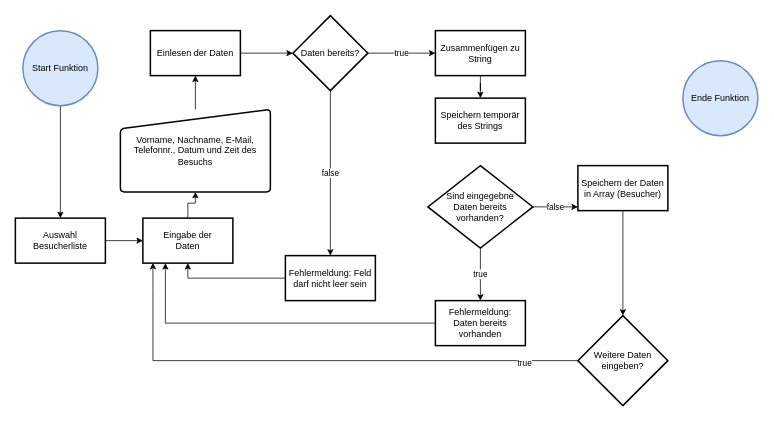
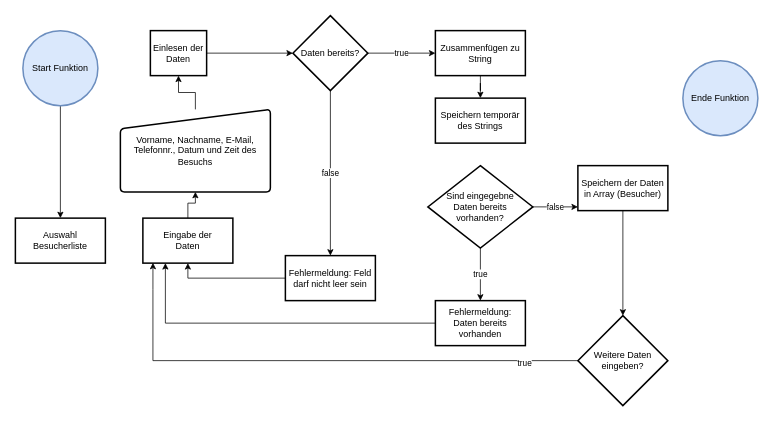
node "Einlesen der Daten": size 90x45 -> 56x45
edge "Auswahl Besucherliste" -> "Eingabe der Daten": removed
